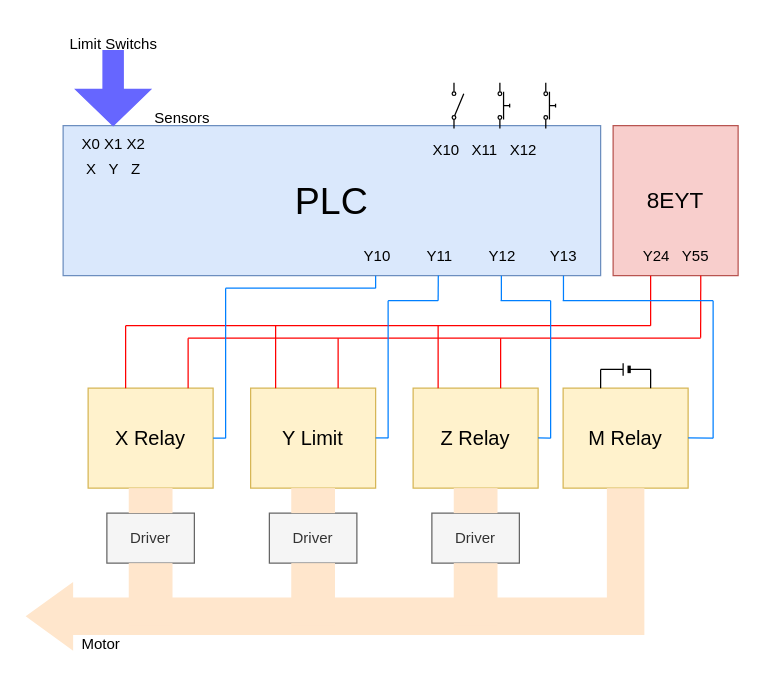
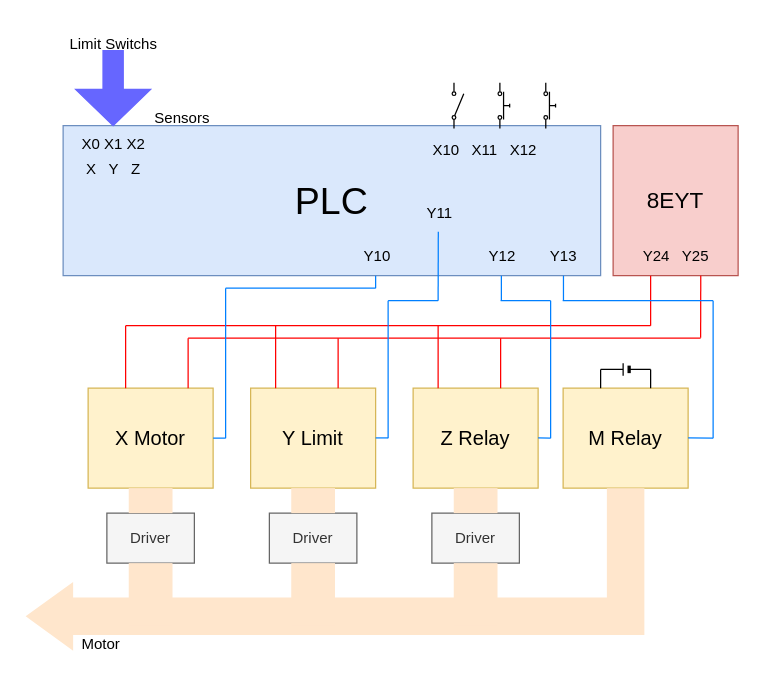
node "Y11": moved (439, 257) -> (439, 213)
node "Y24 Y55": label "Y24 Y55" -> "Y24 Y25"
node "X Relay": label "X Relay" -> "X Motor"
